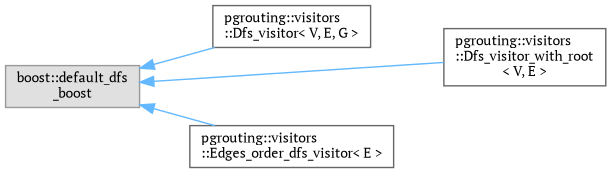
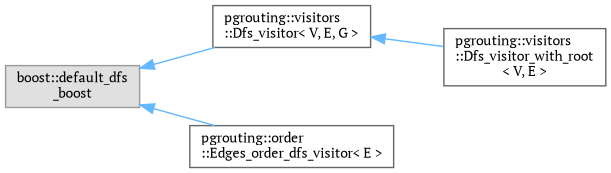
edge "pgrouting::visitors ::Dfs_visitor_with_root < V, E >" -> "boost::default_dfs _boost": now "pgrouting::visitors ::Dfs_visitor_with_root < V, E >" -> "pgrouting::visitors ::Dfs_visitor< V, E, G >"
node "pgrouting::visitors ::Edges_order_dfs_visitor< E >": label "pgrouting::visitors ::Edges_order_dfs_visitor< E >" -> "pgrouting::order ::Edges_order_dfs_visitor< E >"
